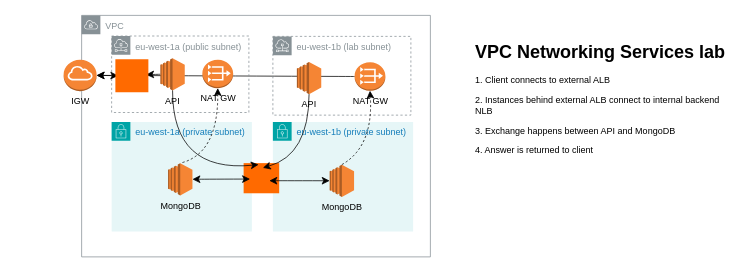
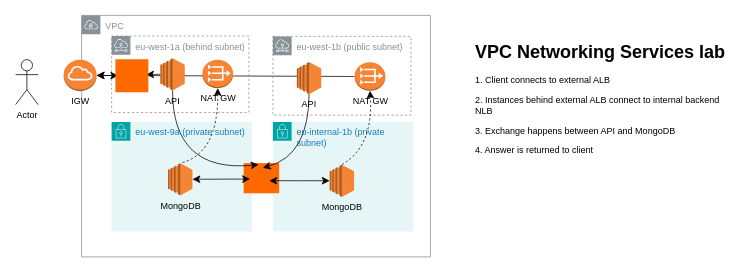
node "eu-west-1b (lab subnet)": label "eu-west-1b (lab subnet)" -> "eu-west-1b (public subnet)"
node "eu-west-1a (public subnet)": label "eu-west-1a (public subnet)" -> "eu-west-1a (behind subnet)"
node "Actor": added
node "eu-west-1a (private subnet)": label "eu-west-1a (private subnet)" -> "eu-west-9a (private subnet)"
node "eu-west-1b (private subnet)": label "eu-west-1b (private subnet)" -> "eu-internal-1b (private subnet)"
